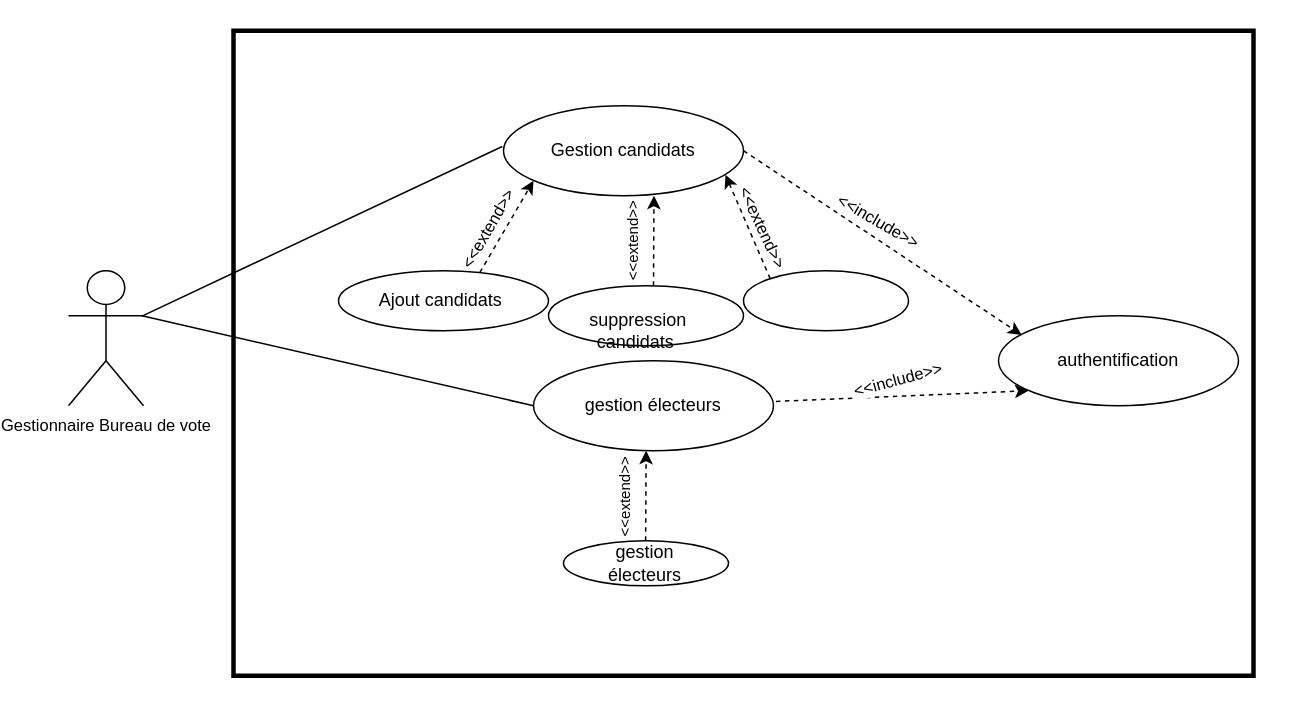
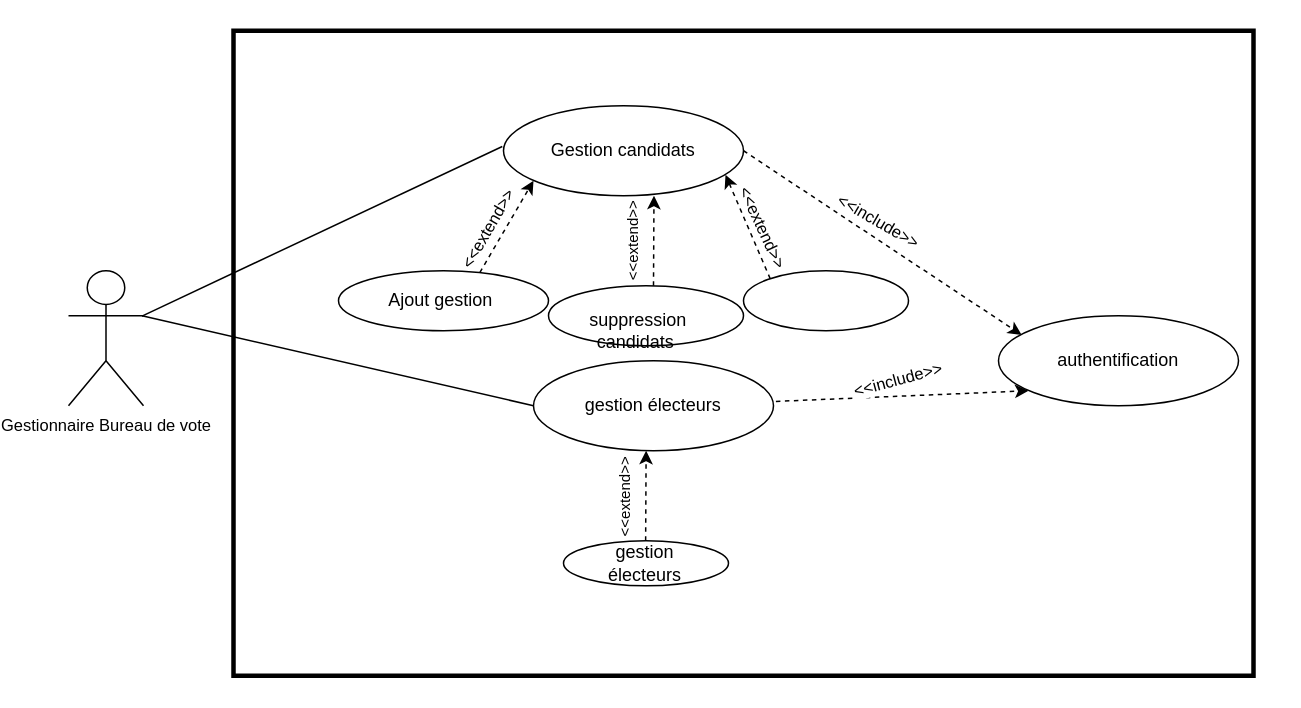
node "Ajout candidats": label "Ajout candidats" -> "Ajout gestion"
